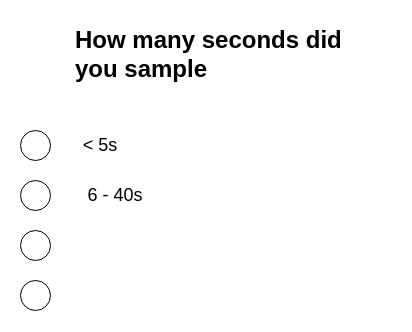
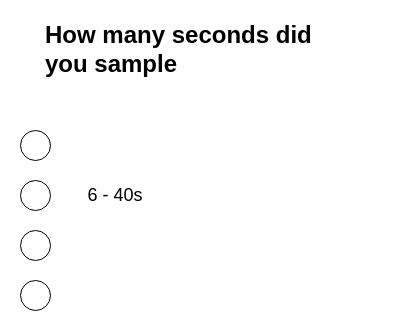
node "How many seconds did you sample": moved (231, 56) -> (201, 51)
node "< 5s": removed
